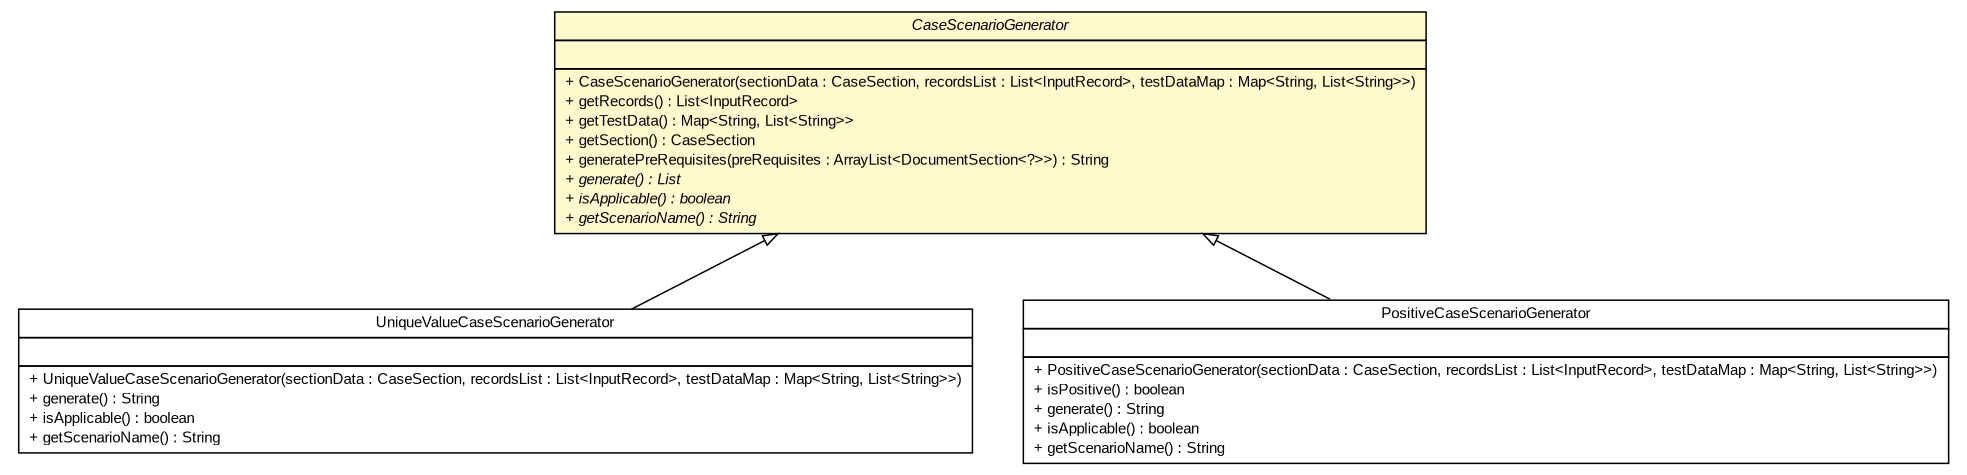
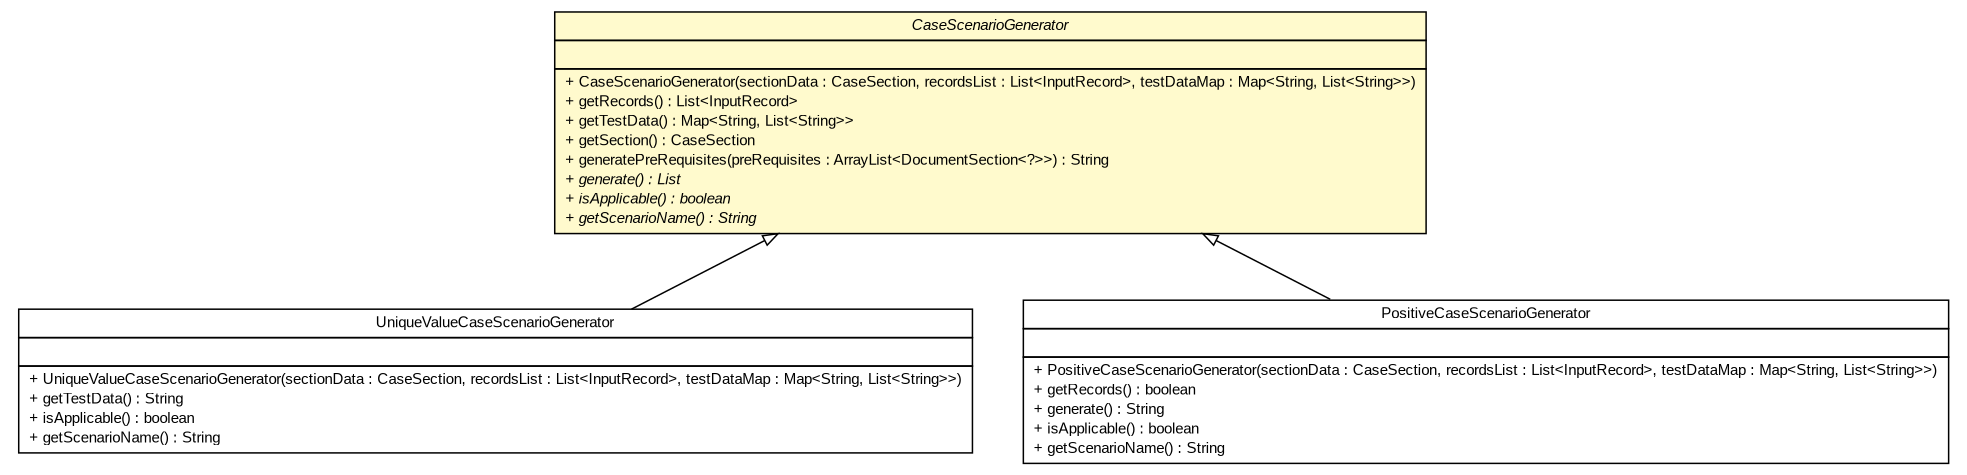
node "PositiveCaseScenarioGenerator": text "+ isPositive() : boolean" -> "+ getRecords() : boolean"
node "UniqueValueCaseScenarioGenerator": text "+ generate() : String" -> "+ getTestData() : String"
